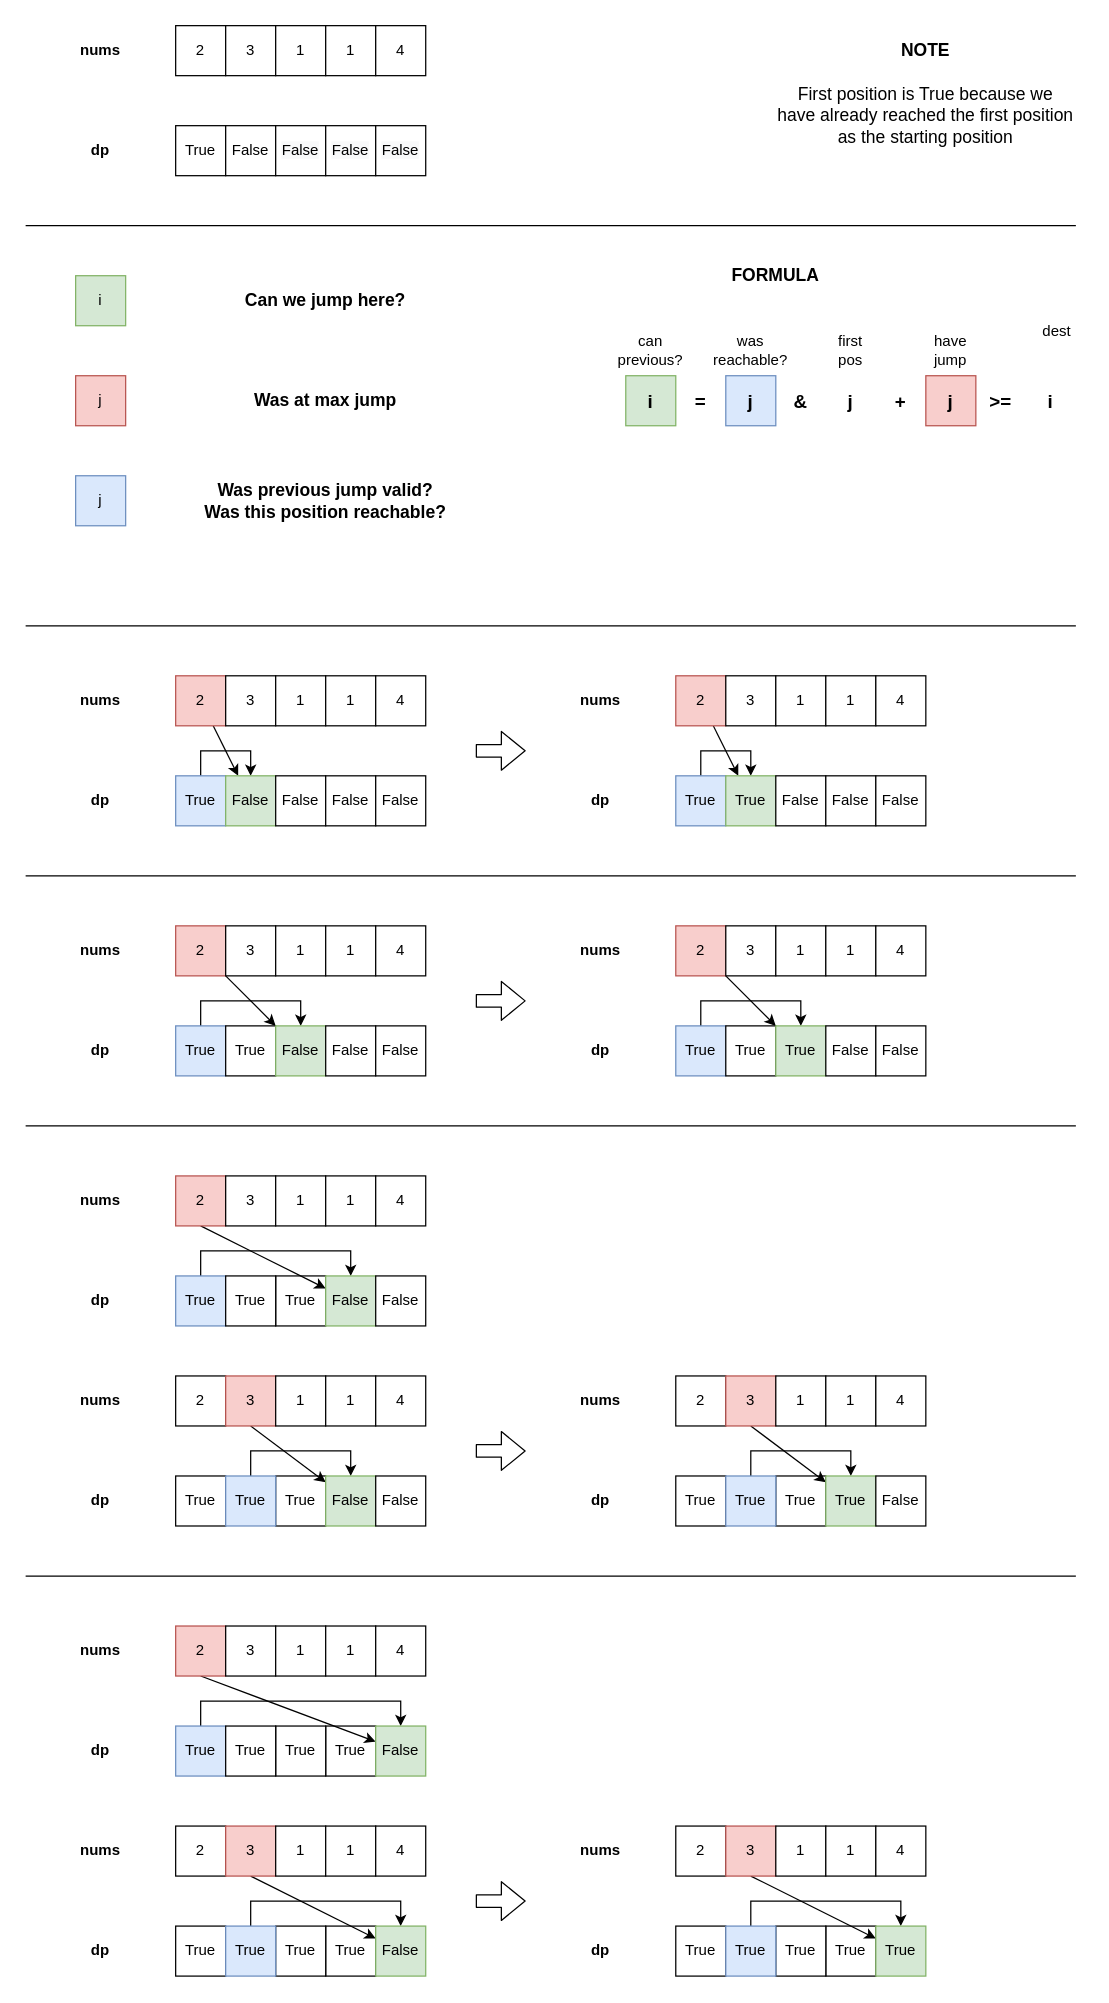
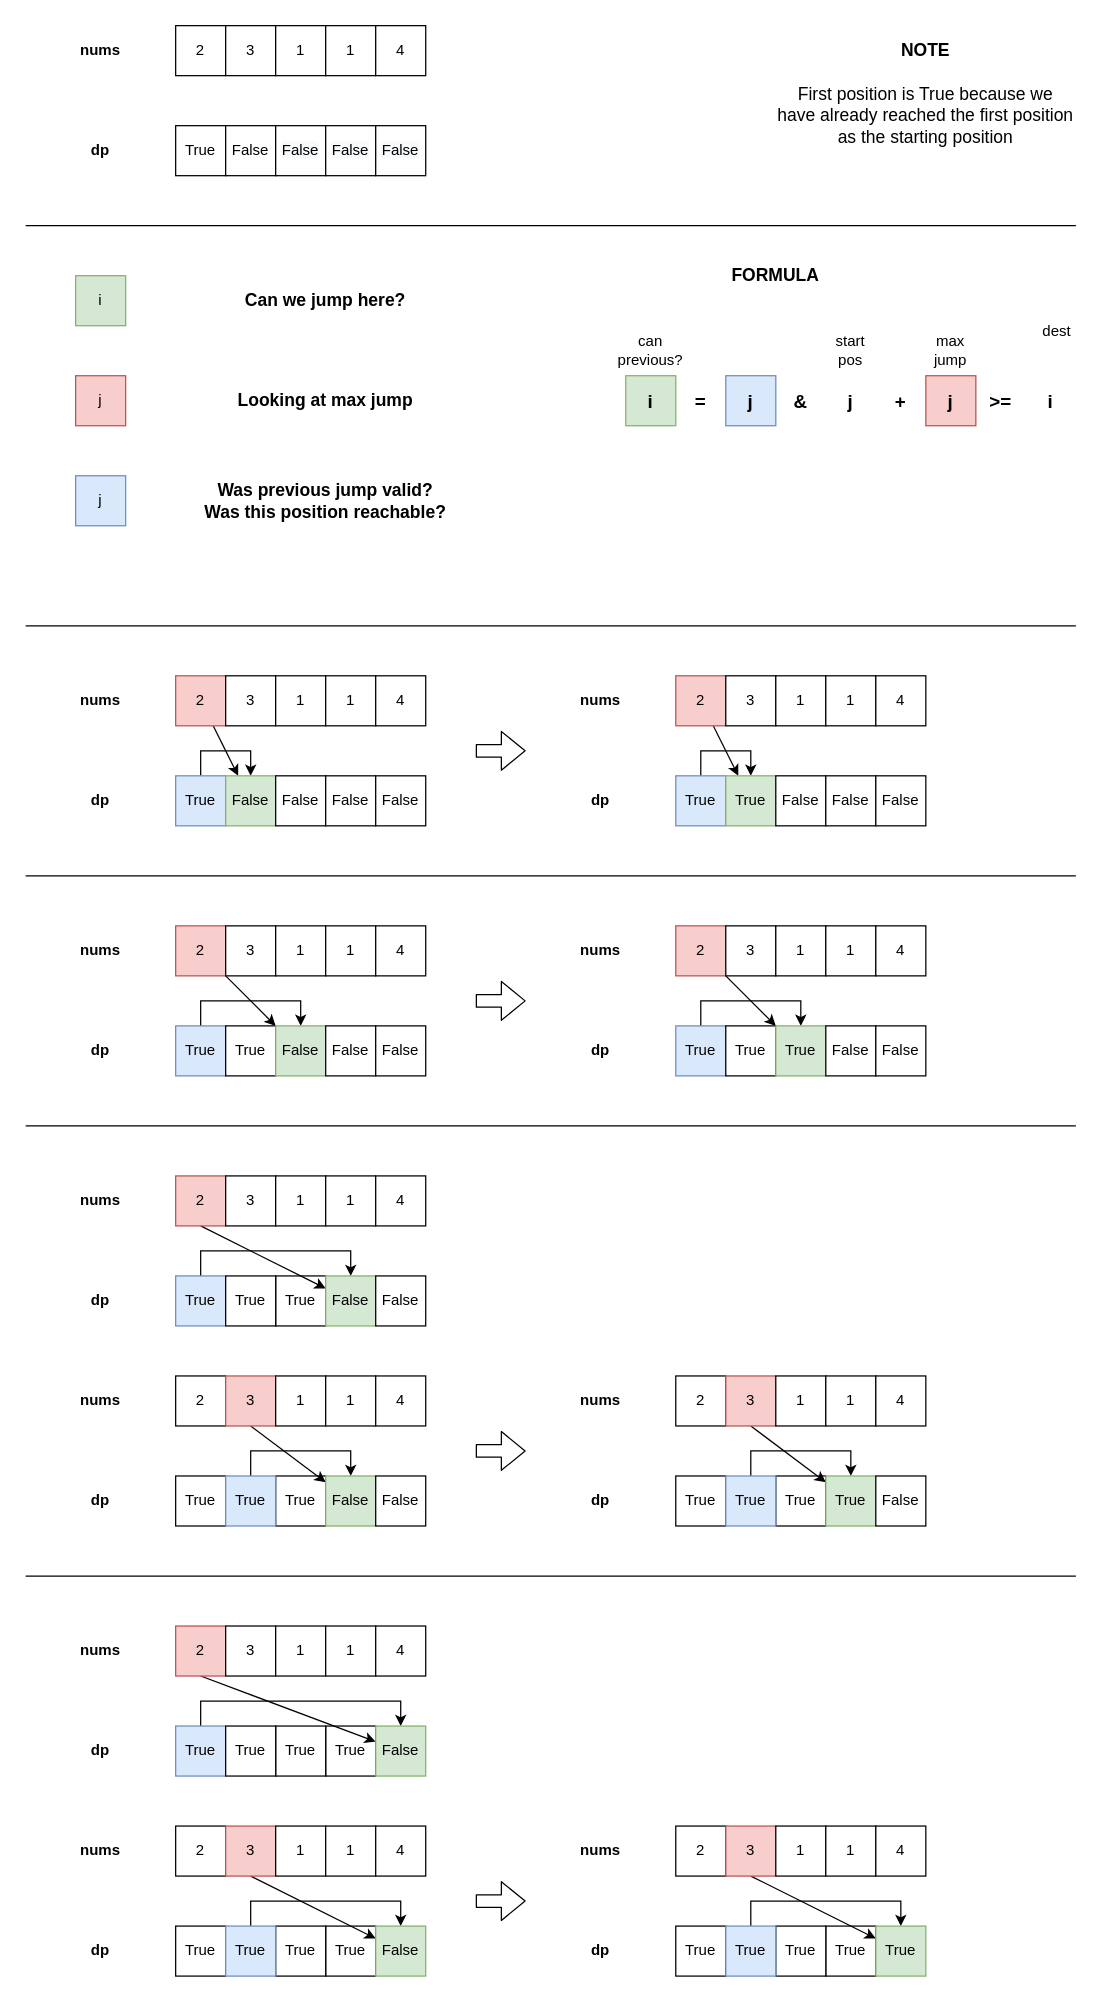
node "was reachable?": removed
node "first pos": label "first pos" -> "start pos"
node "have jump": label "have jump" -> "max jump"
node "Was at max jump": label "Was at max jump" -> "Looking at max jump"
